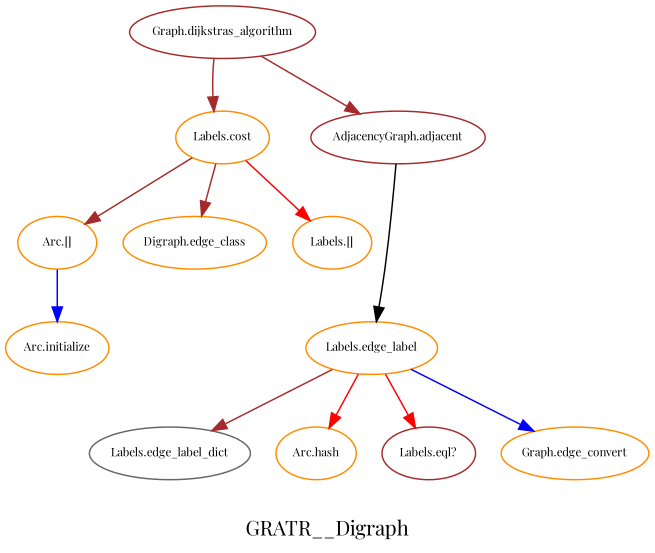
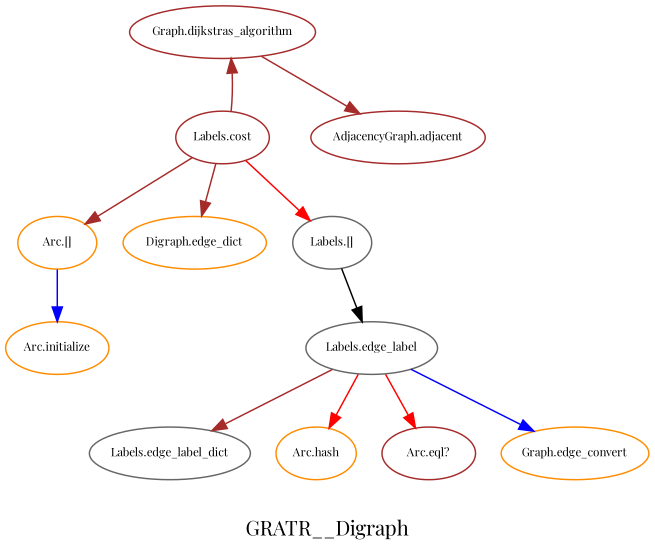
edge "Graph.dijkstras_algorithm" -> "Labels.cost": reversed
node "Labels.cost": color darkorange -> brown
edge "AdjacencyGraph.adjacent" -> "Labels.edge_label": now "Labels.[]" -> "Labels.edge_label"
node "Digraph.edge_class": label "Digraph.edge_class" -> "Digraph.edge_dict"
node "Labels.[]": color darkorange -> gray40
node "Labels.edge_label": color darkorange -> gray40
node "Labels.eql?": label "Labels.eql?" -> "Arc.eql?"
